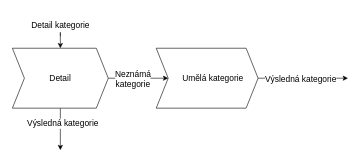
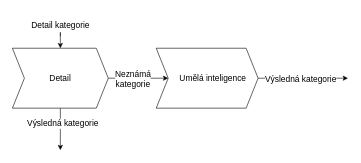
node "Umělá kategorie": label "Umělá kategorie" -> "Umělá inteligence"
